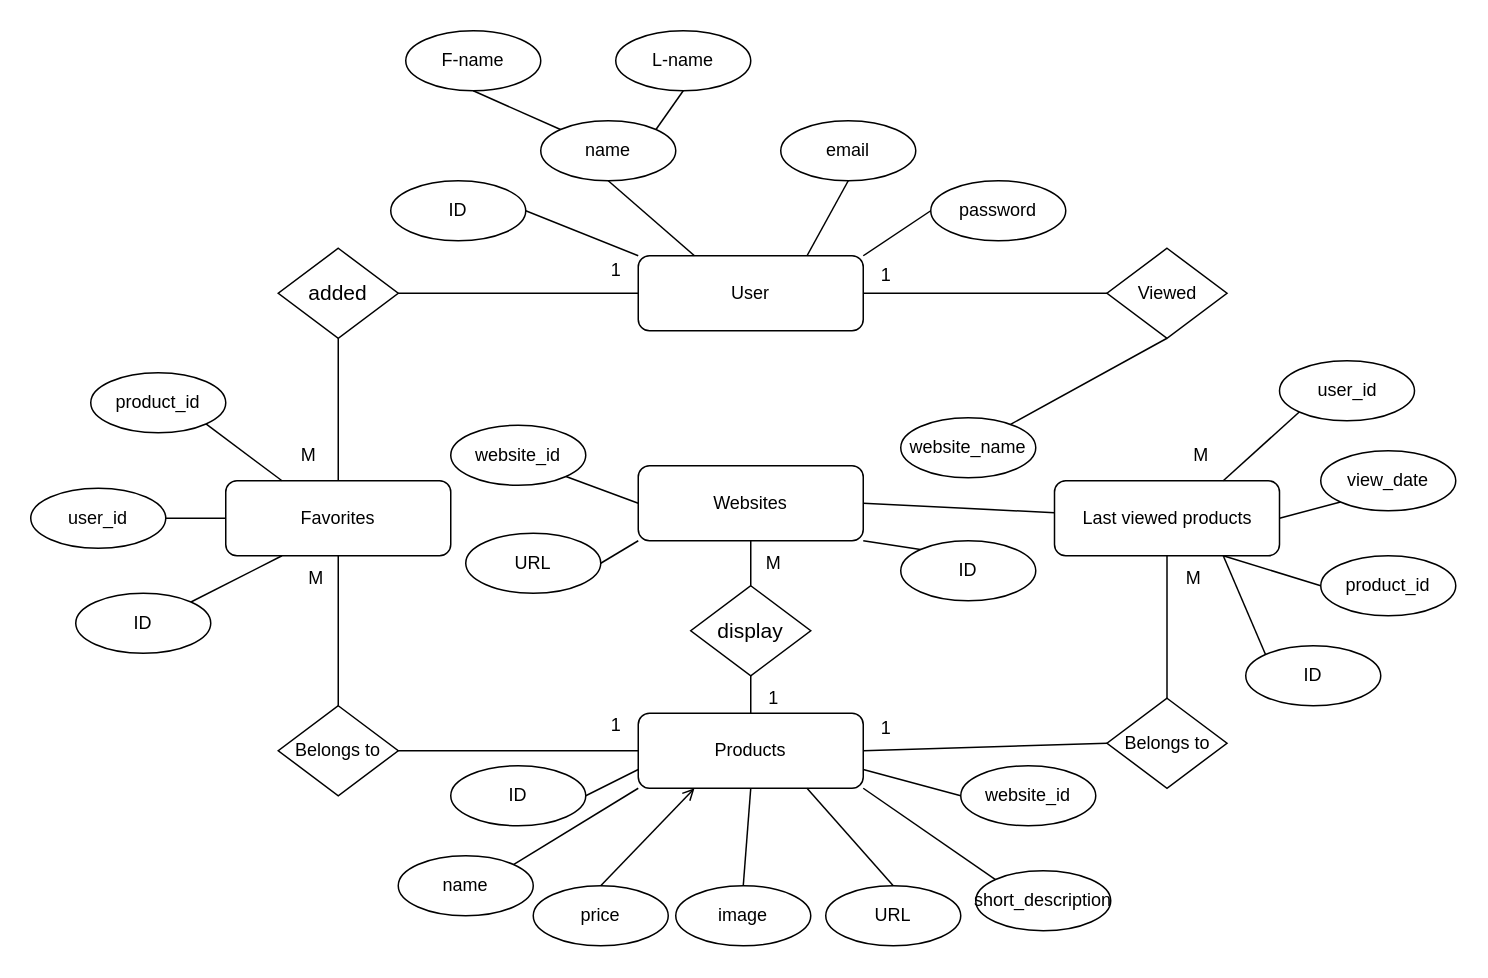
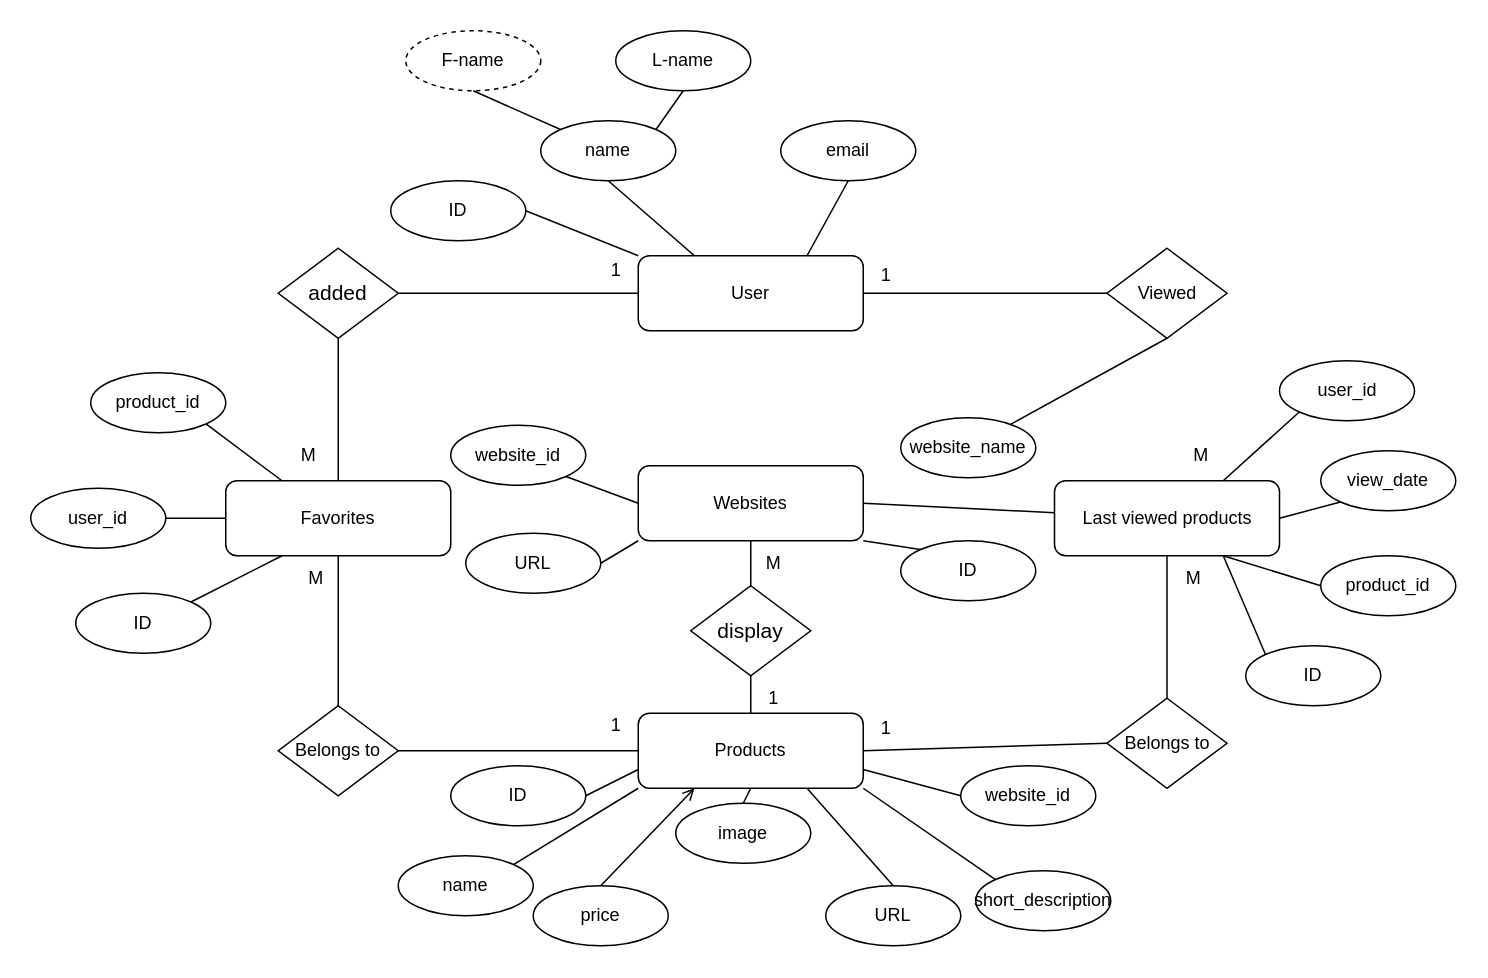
node "F-name": style solid -> dashed
node "password": removed
edge "password" -- "User": removed
node "image": moved (743, 916) -> (743, 833)
